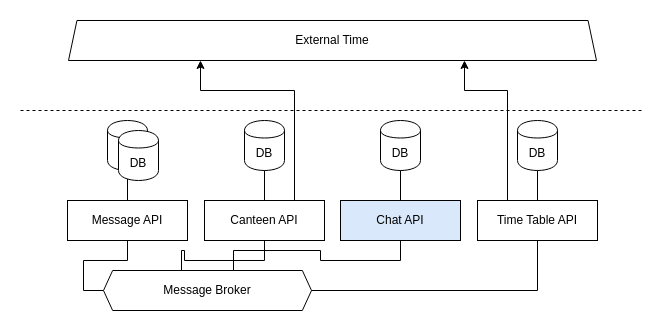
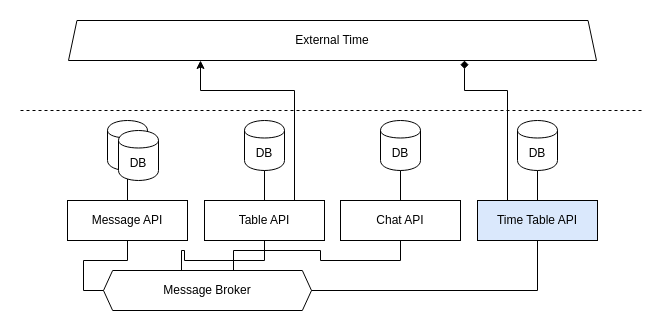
edge "Time Table API" -> "External Time": arrowhead classic -> diamond
node "Canteen API": label "Canteen API" -> "Table API"
node "Chat API": fillcolor #dae8fc -> #ffffff
node "Time Table API": fillcolor #ffffff -> #dae8fc
